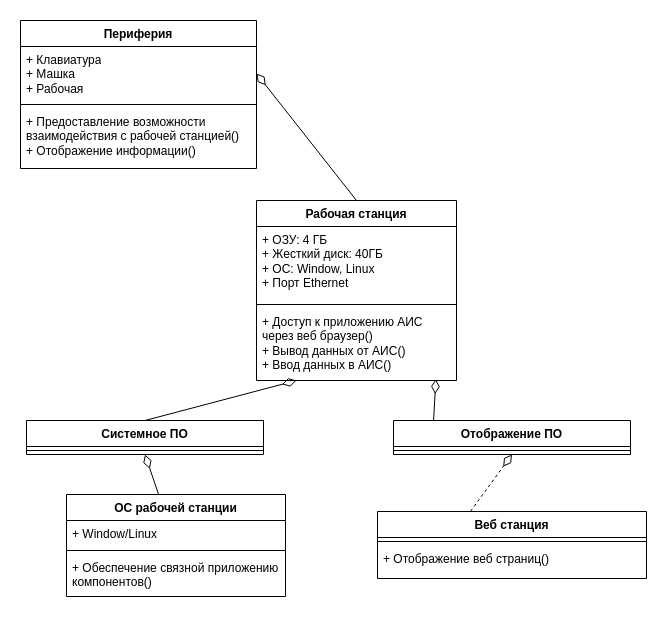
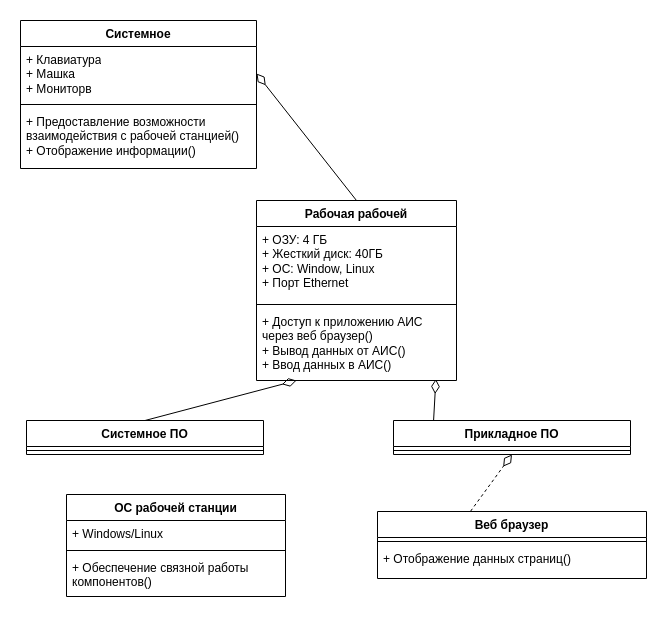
node "Периферия": label "Периферия" -> "Системное"
node "+ Клавиатура + Машка + Рабочая": label "+ Клавиатура + Машка + Рабочая" -> "+ Клавиатура + Машка + Мониторв"
node "Рабочая станция": label "Рабочая станция" -> "Рабочая рабочей"
node "Отображение ПО": label "Отображение ПО" -> "Прикладное ПО"
edge "ОС рабочей станции" -> "Системное ПО": removed
node "Веб станция": label "Веб станция" -> "Веб браузер"
node "+ Window/Linux": label "+ Window/Linux" -> "+ Windows/Linux"
node "+ Отображение веб страниц()": label "+ Отображение веб страниц()" -> "+ Отображение данных страниц()"
node "+ Обеспечение связной приложению компонентов()": label "+ Обеспечение связной приложению компонентов()" -> "+ Обеспечение связной работы компонентов()"
